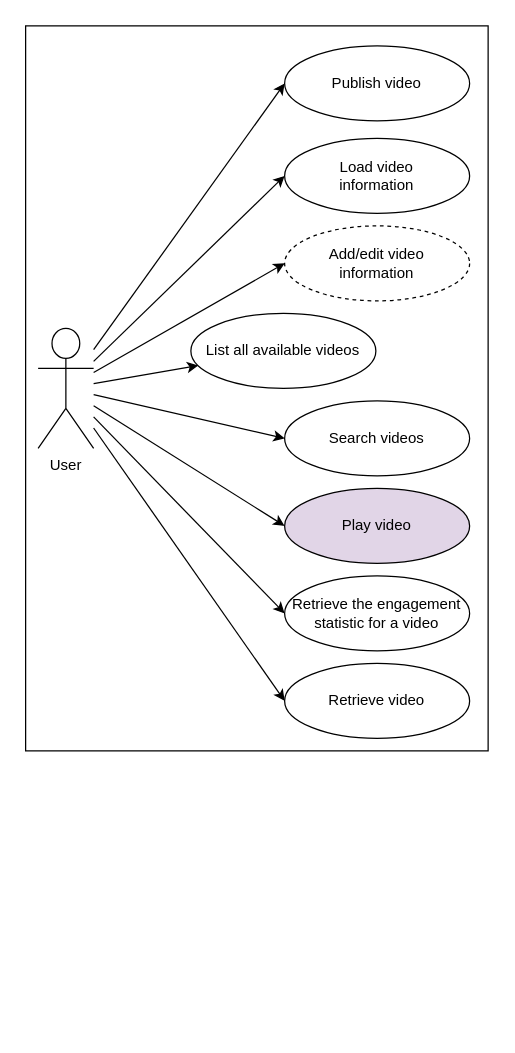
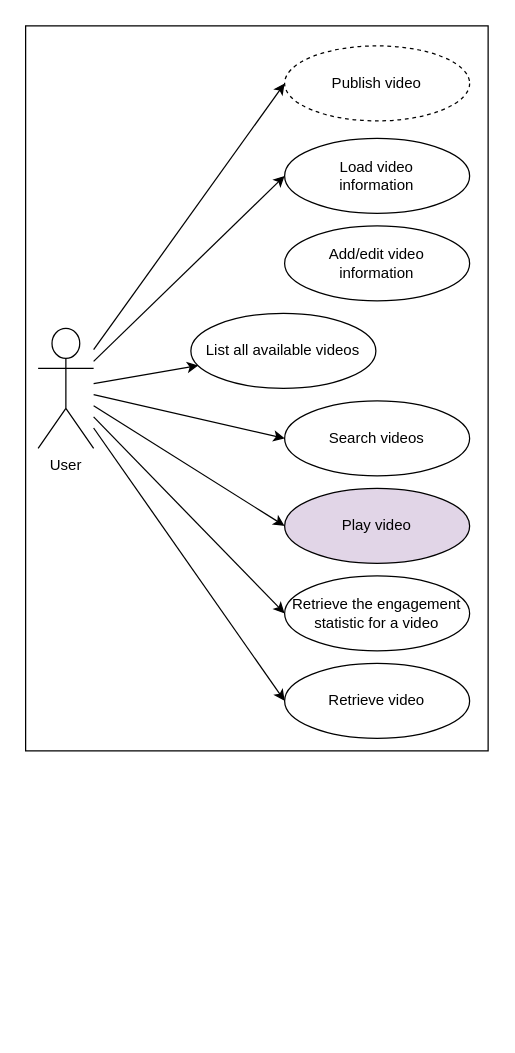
node "Publish video": style solid -> dashed
node "Add/edit videoinformation": style dashed -> solid
edge "User" -> "Add/edit videoinformation": removed
